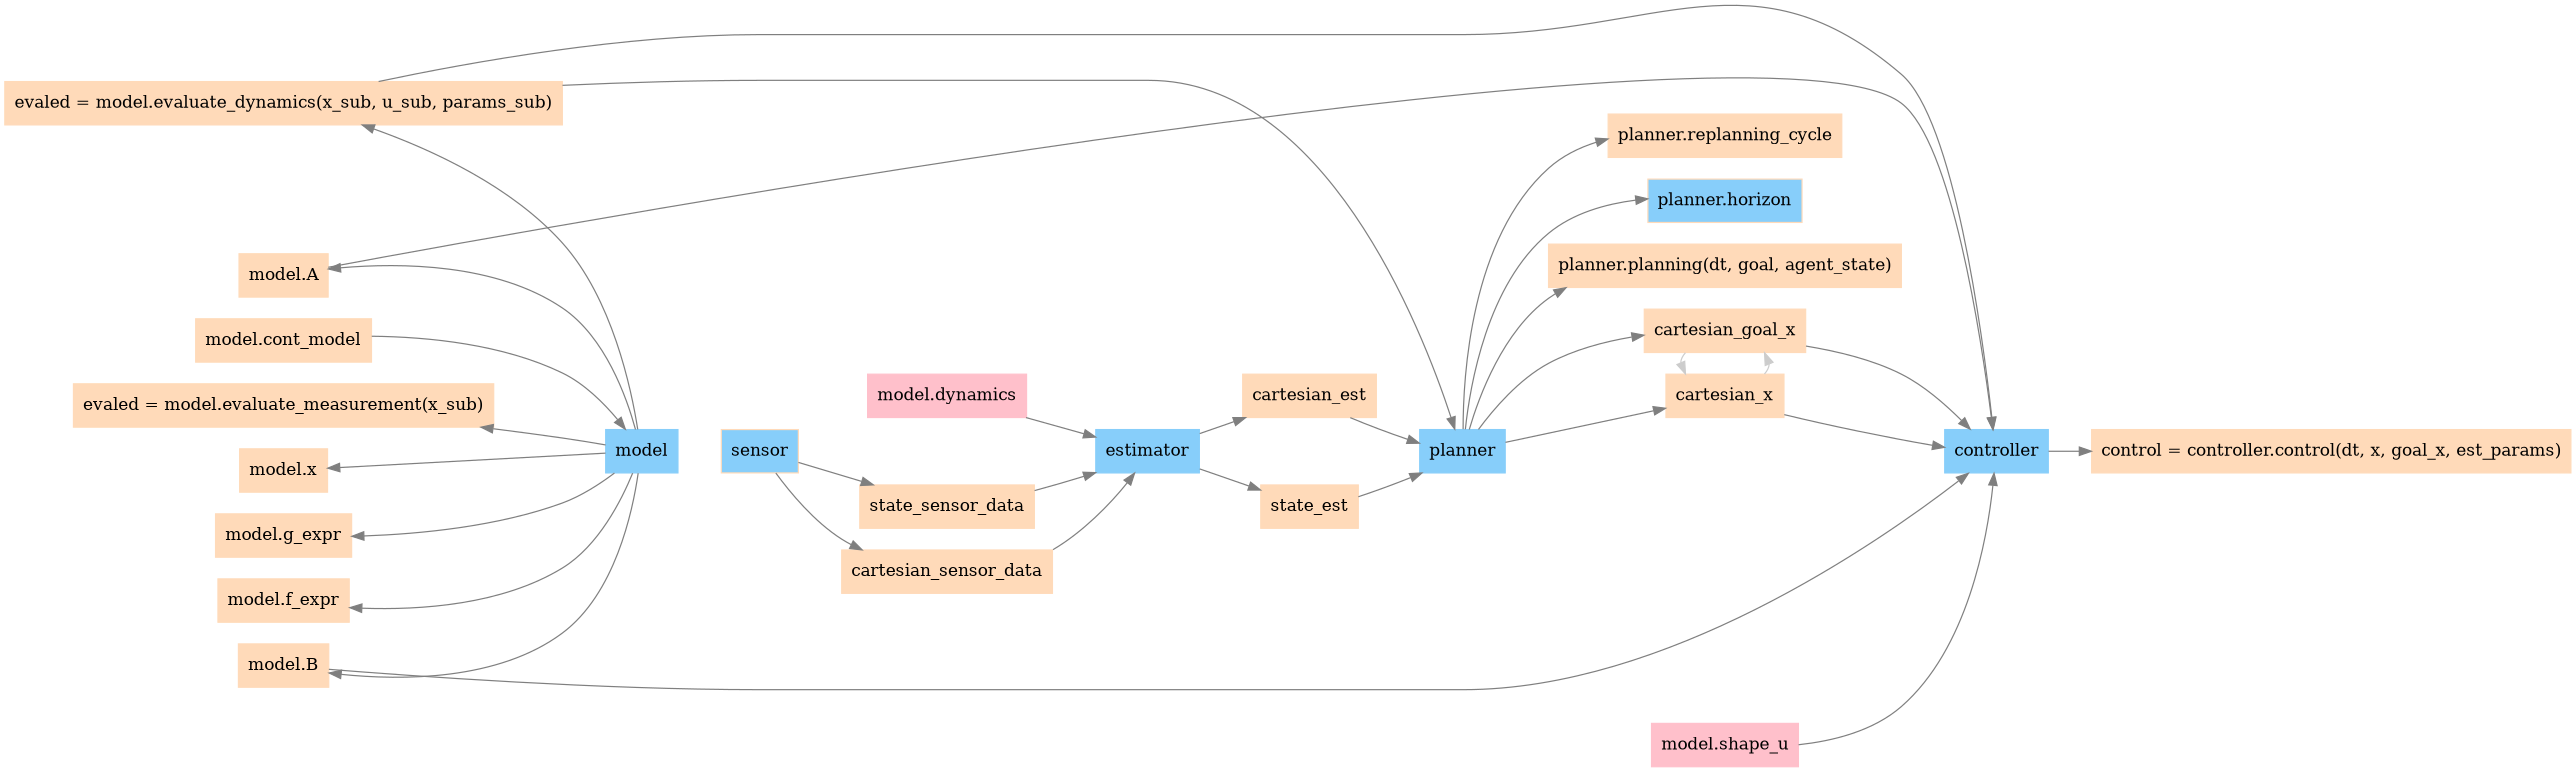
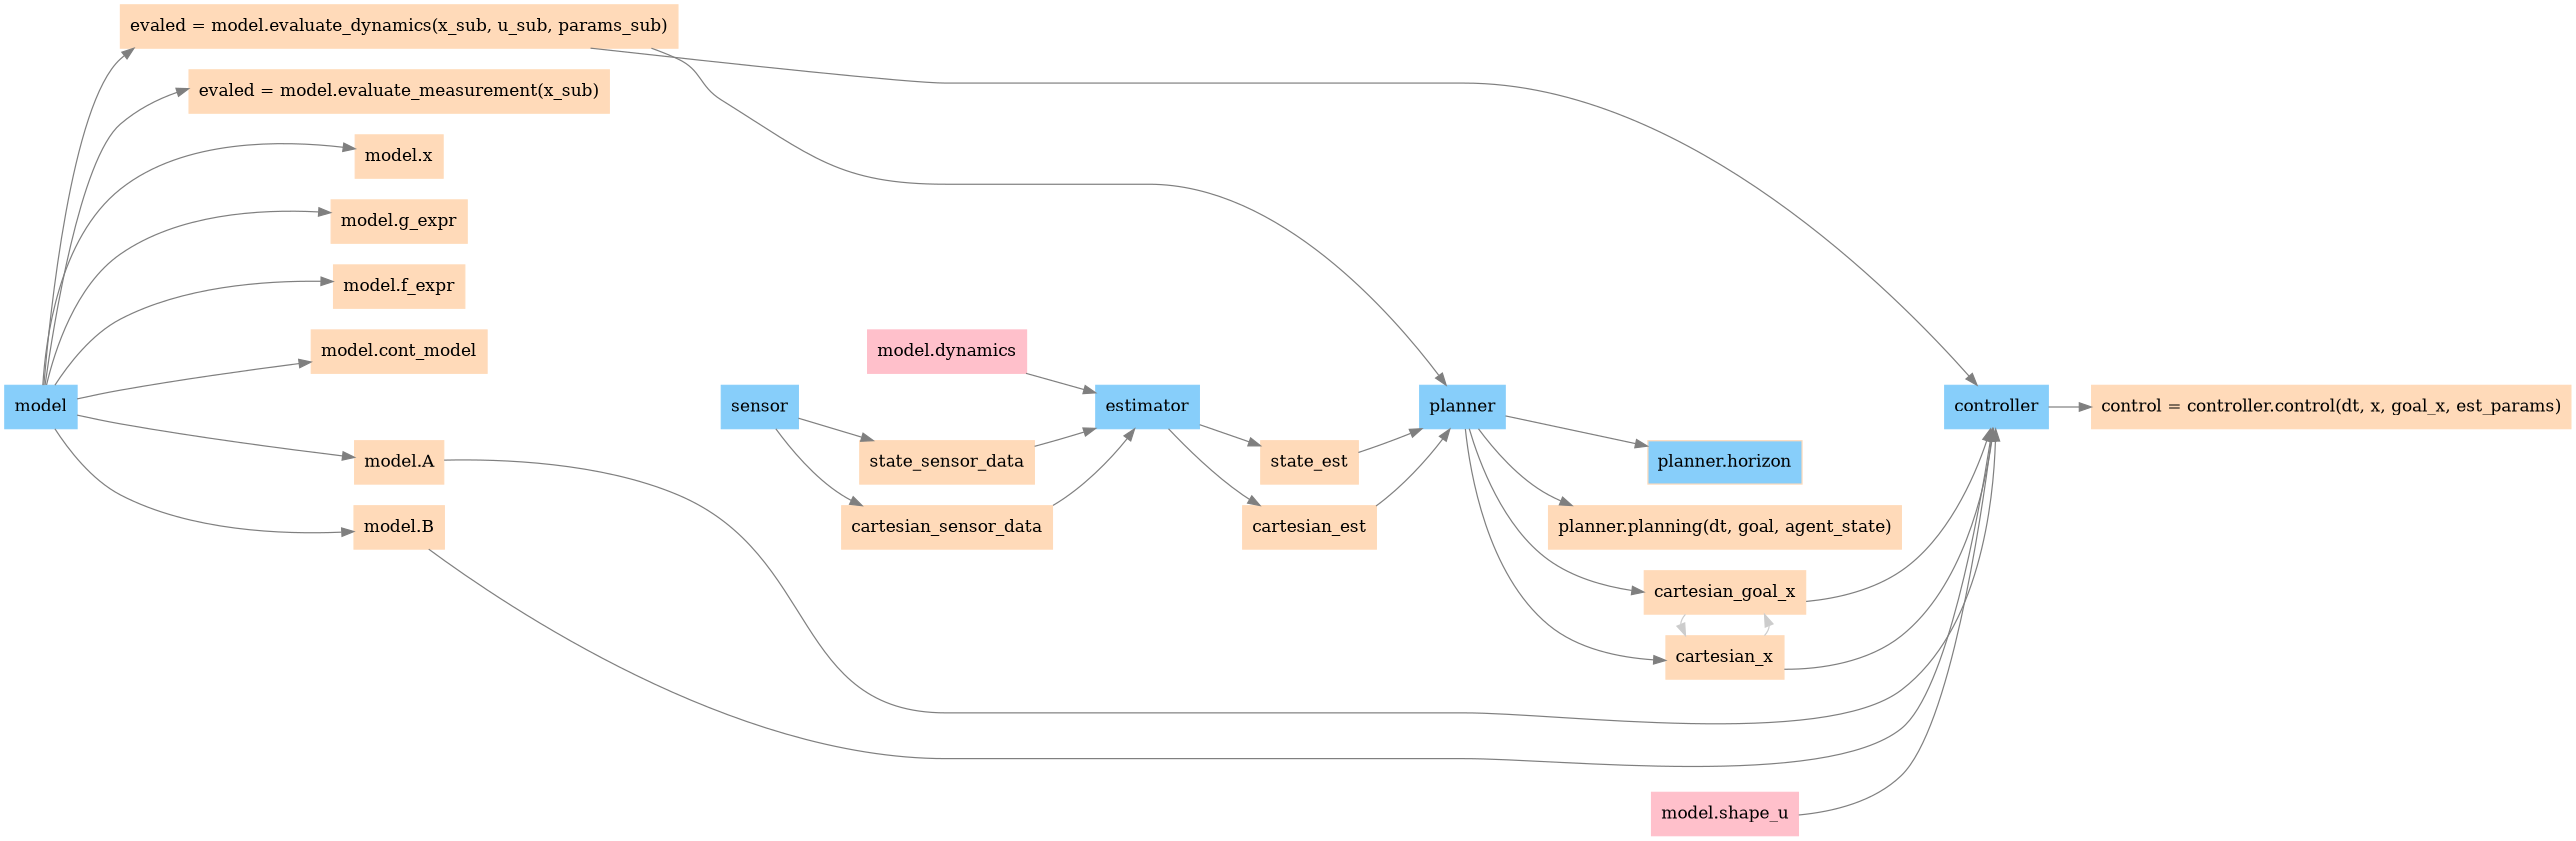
node "planner.replanning_cycle": removed
edge "model.cont_model" -> "model": reversed
node "sensor": color peachpuff -> lightskyblue
